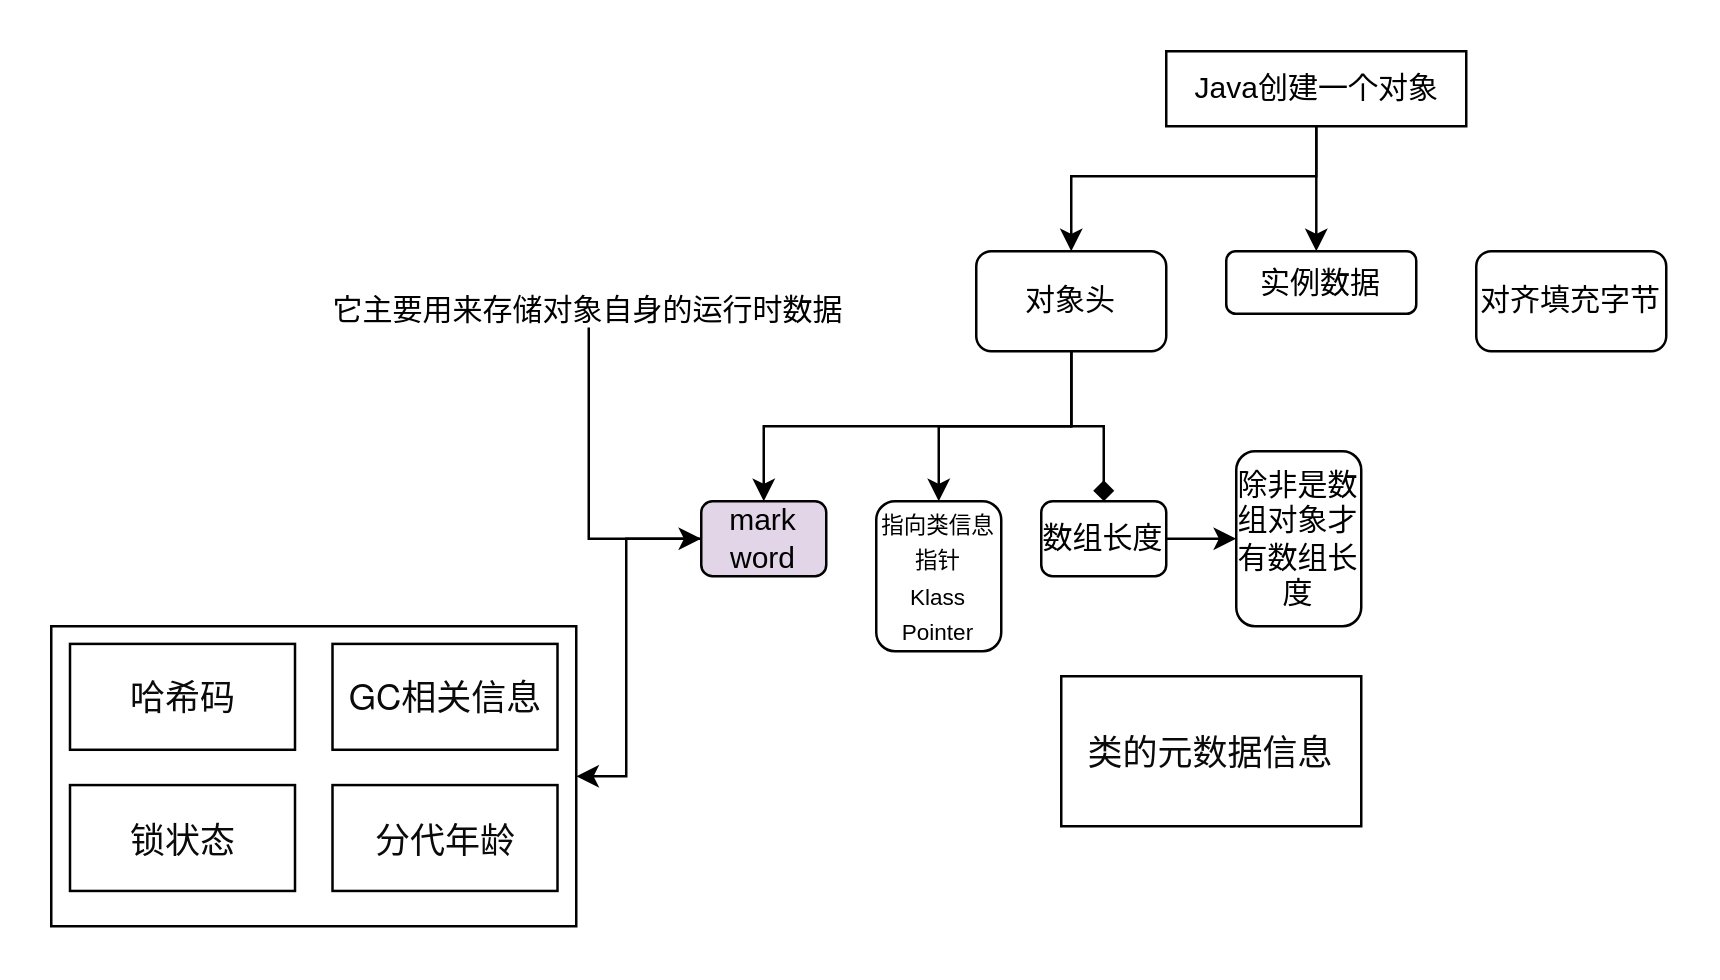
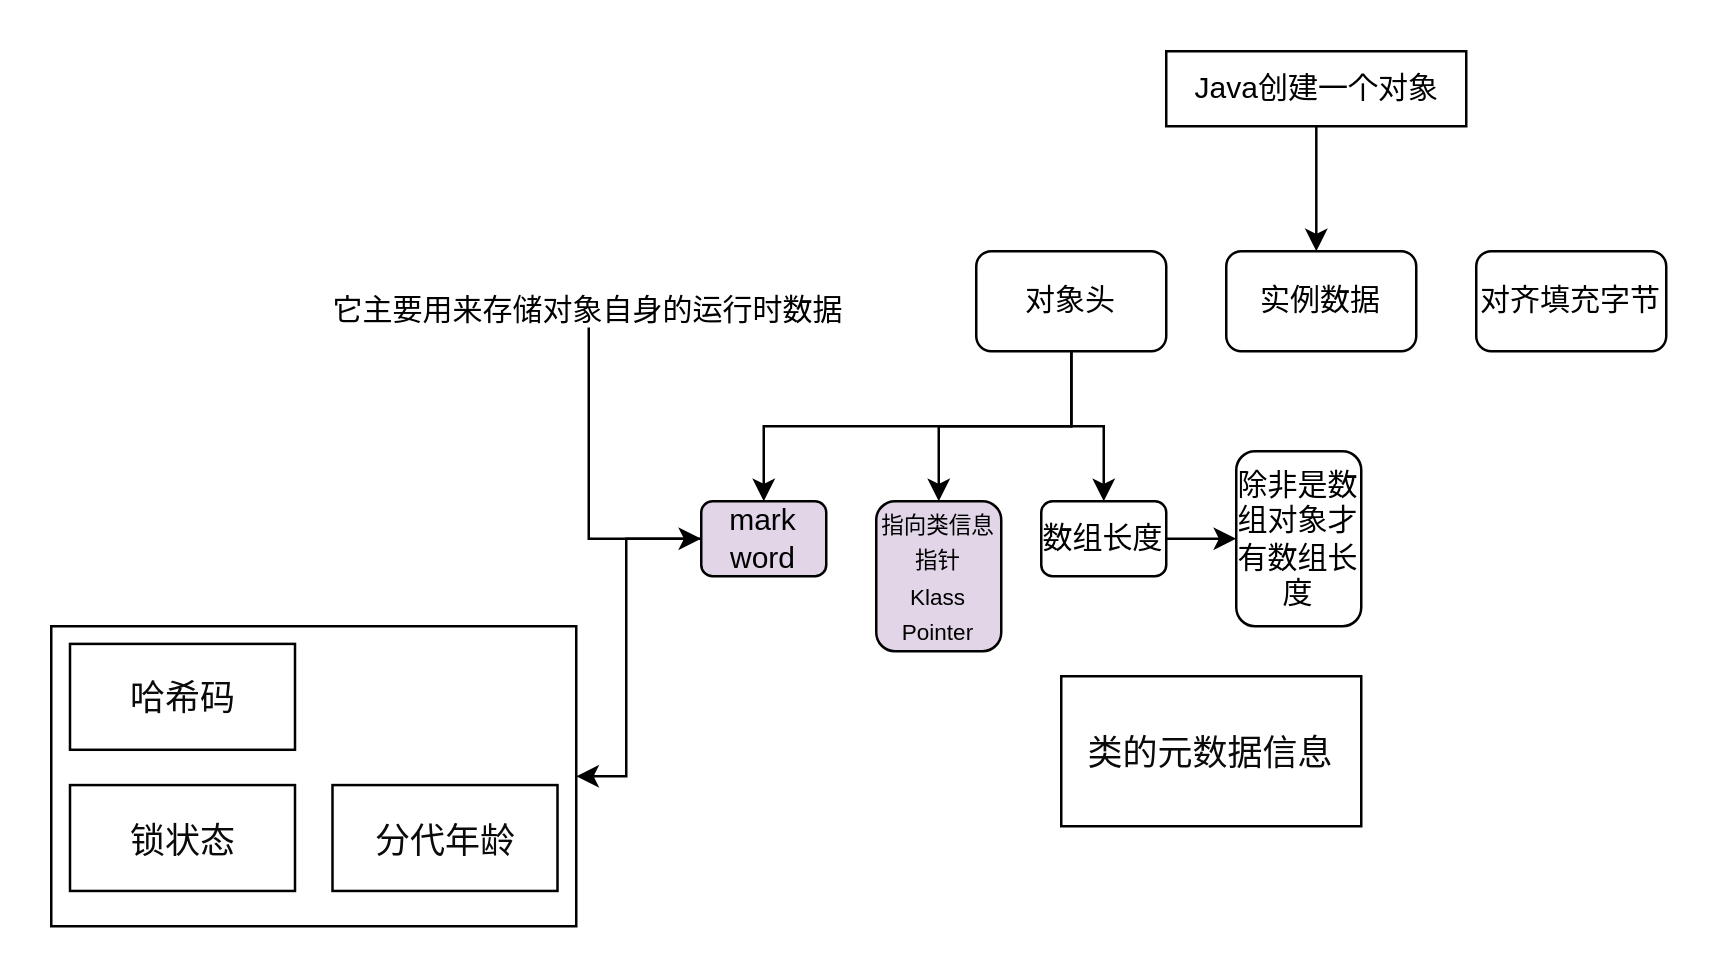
edge "Java创建一个对象" -> "对象头": removed
node "实例数据": size 190x63 -> 190x100
edge "对象头" -> "数组长度": arrowhead diamond -> classic
node "指向类信息指针 Klass Pointer": fillcolor #ffffff -> #e1d5e7
node "GC相关信息": removed
